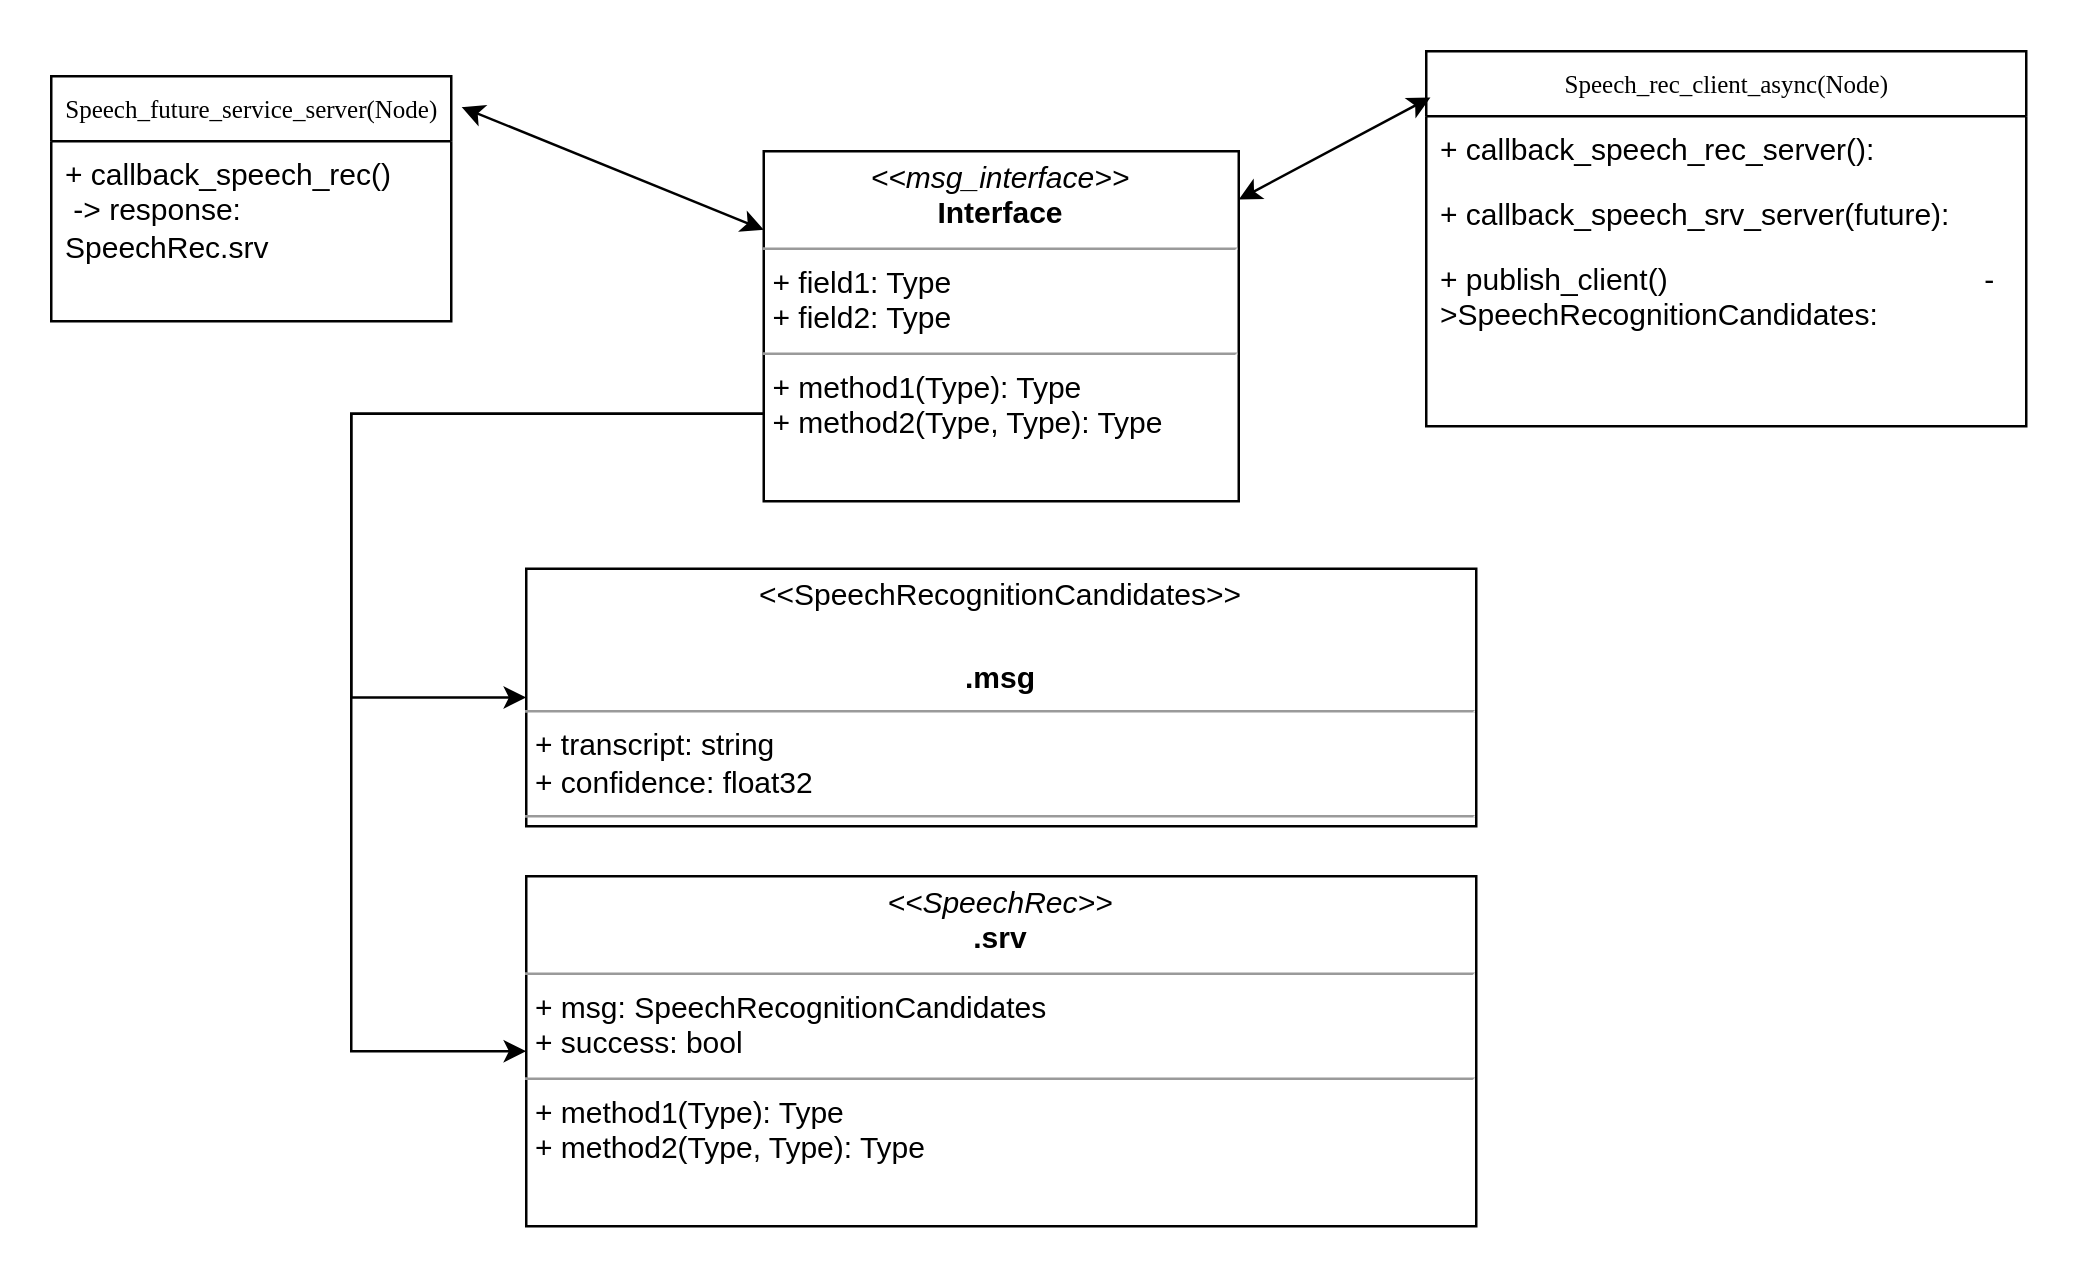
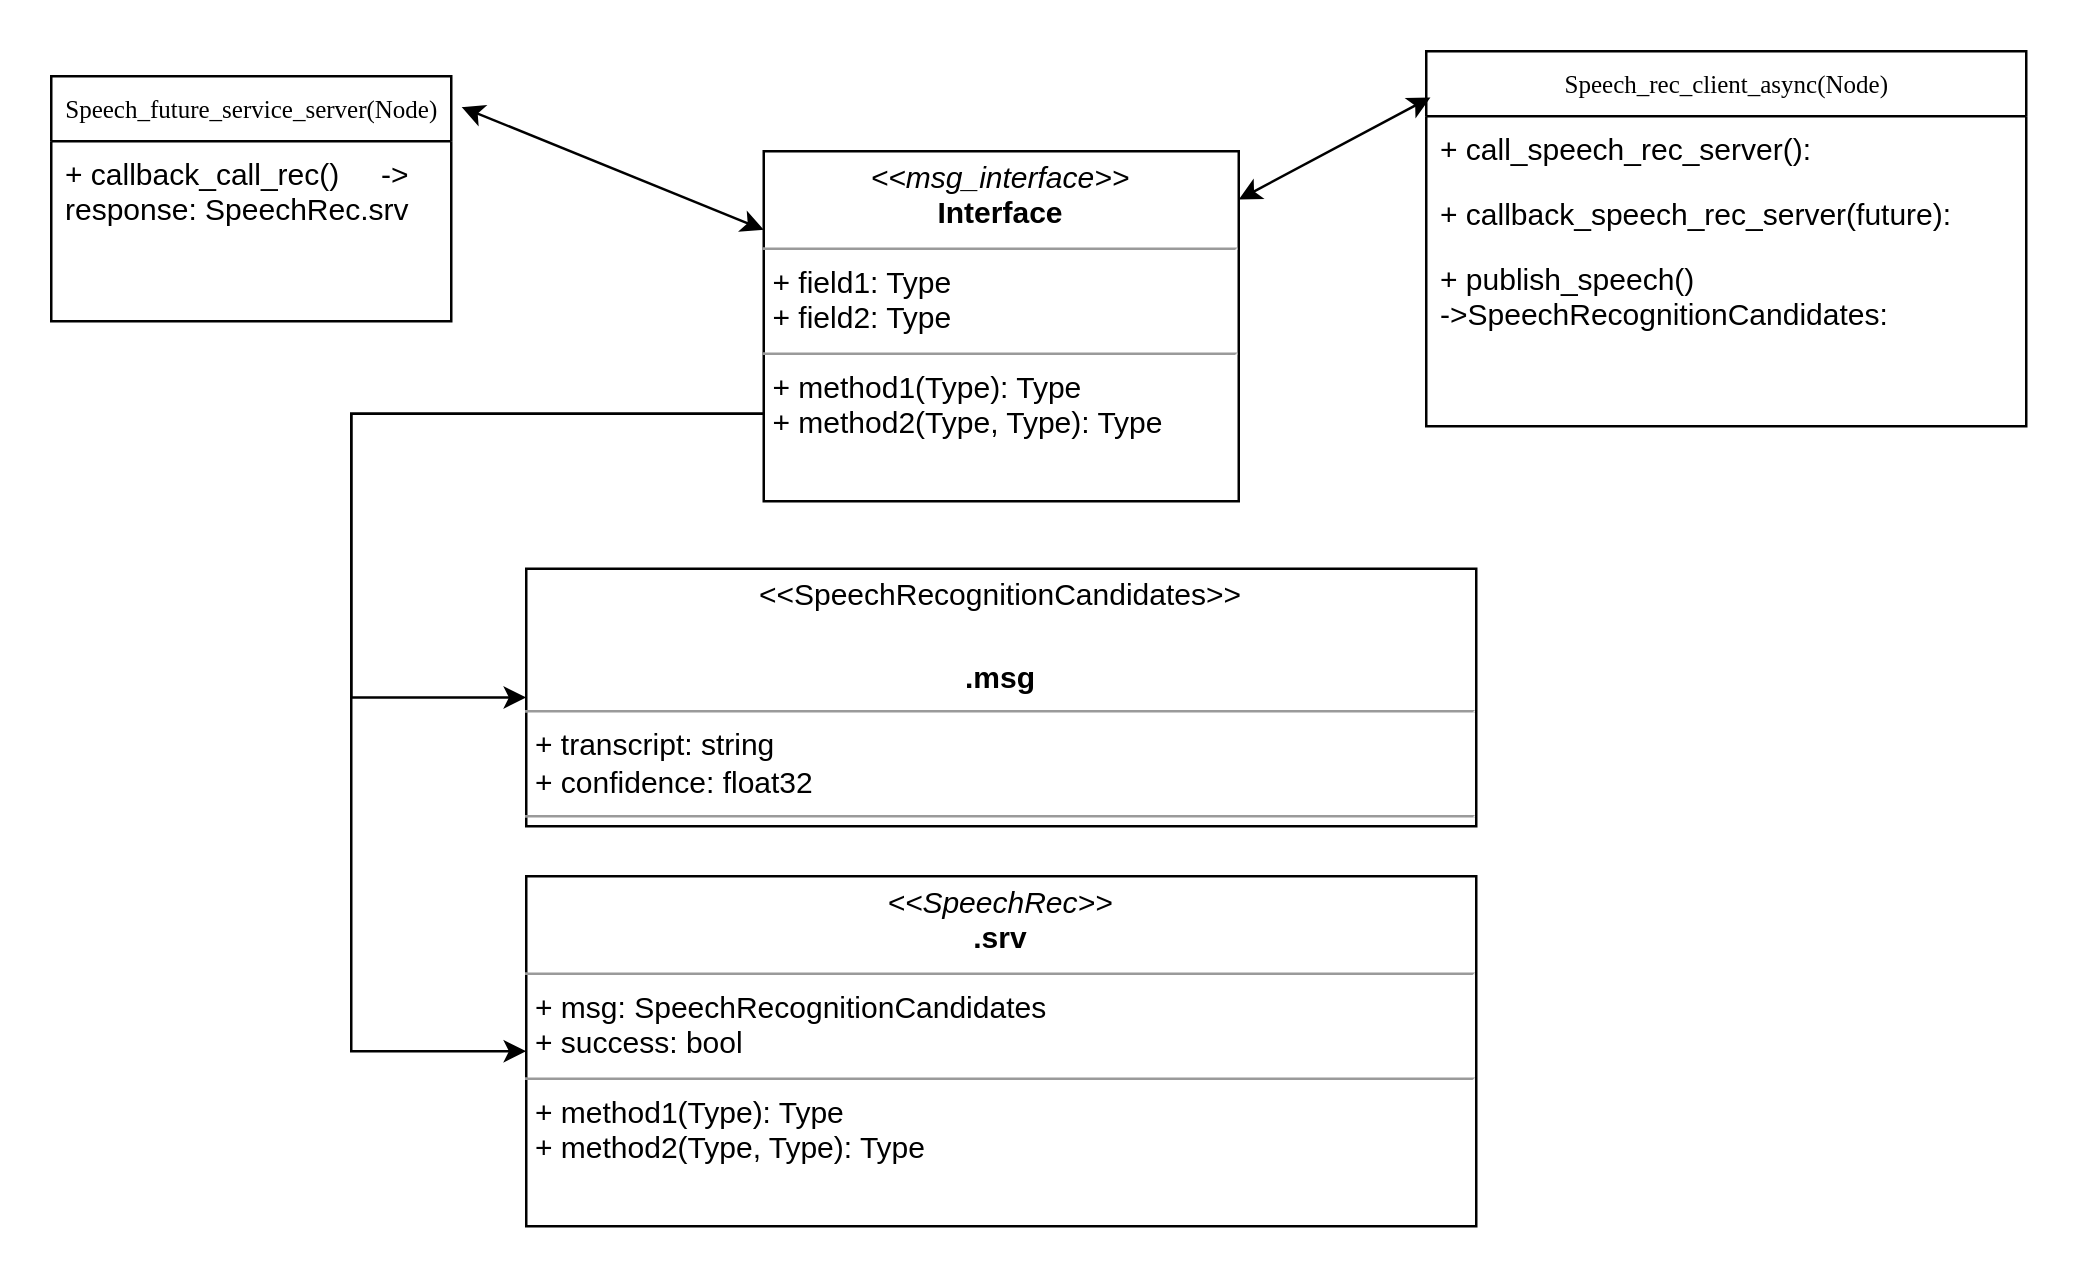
node "+ callback_speech_rec_server():": label "+ callback_speech_rec_server():" -> "+ call_speech_rec_server():"
node "+ callback_speech_rec() -> response: SpeechRec.srv": label "+ callback_speech_rec() -> response: SpeechRec.srv" -> "+ callback_call_rec() -> response: SpeechRec.srv"
node "+ callback_speech_srv_server(future):": label "+ callback_speech_srv_server(future):" -> "+ callback_speech_rec_server(future):"
node "+ publish_client() ->SpeechRecognitionCandidates:": label "+ publish_client() ->SpeechRecognitionCandidates:" -> "+ publish_speech() ->SpeechRecognitionCandidates:"
